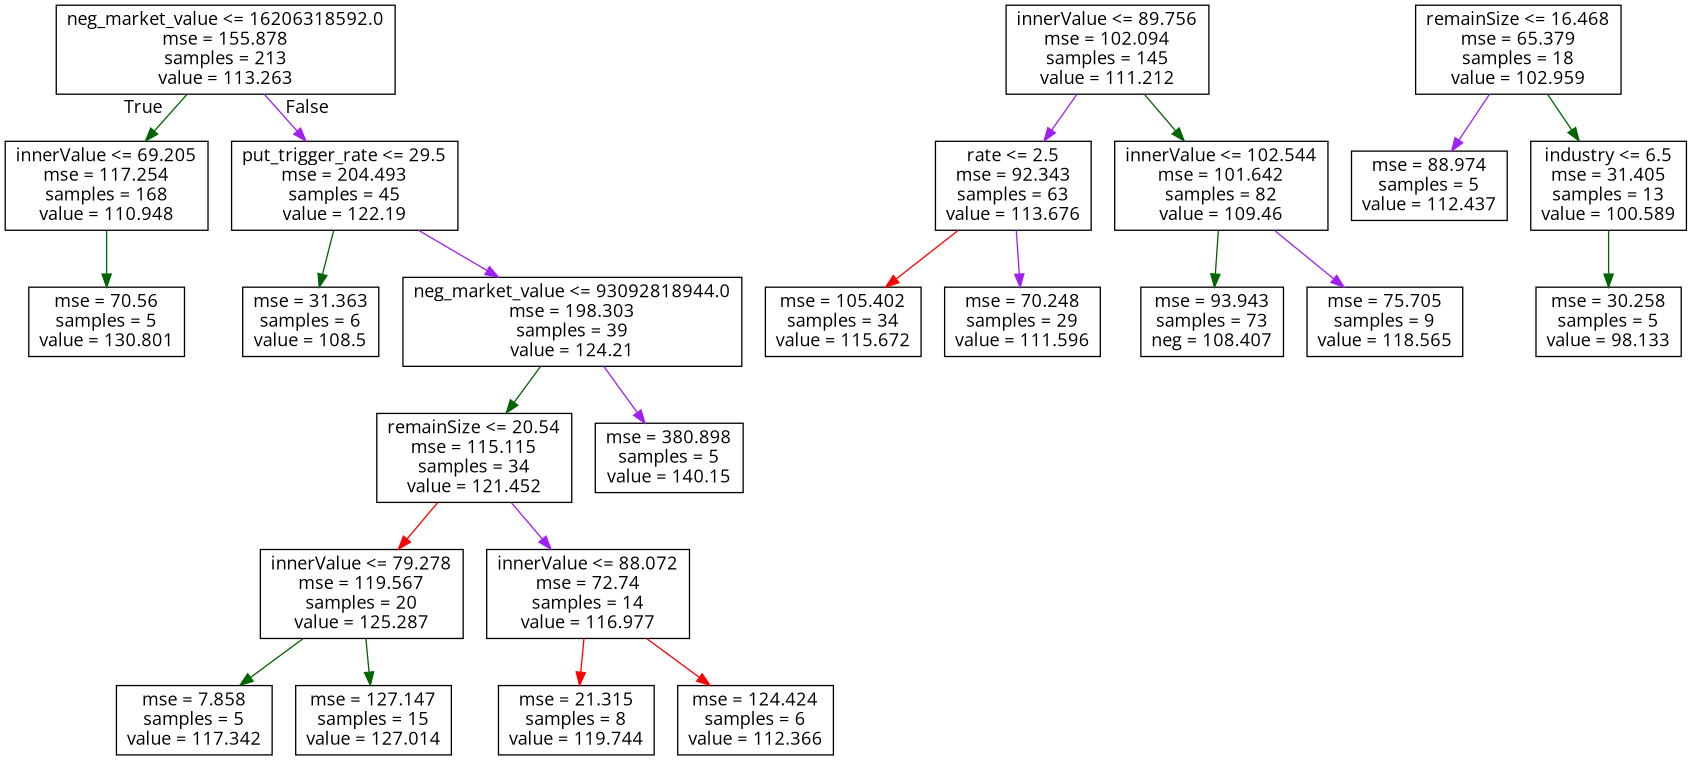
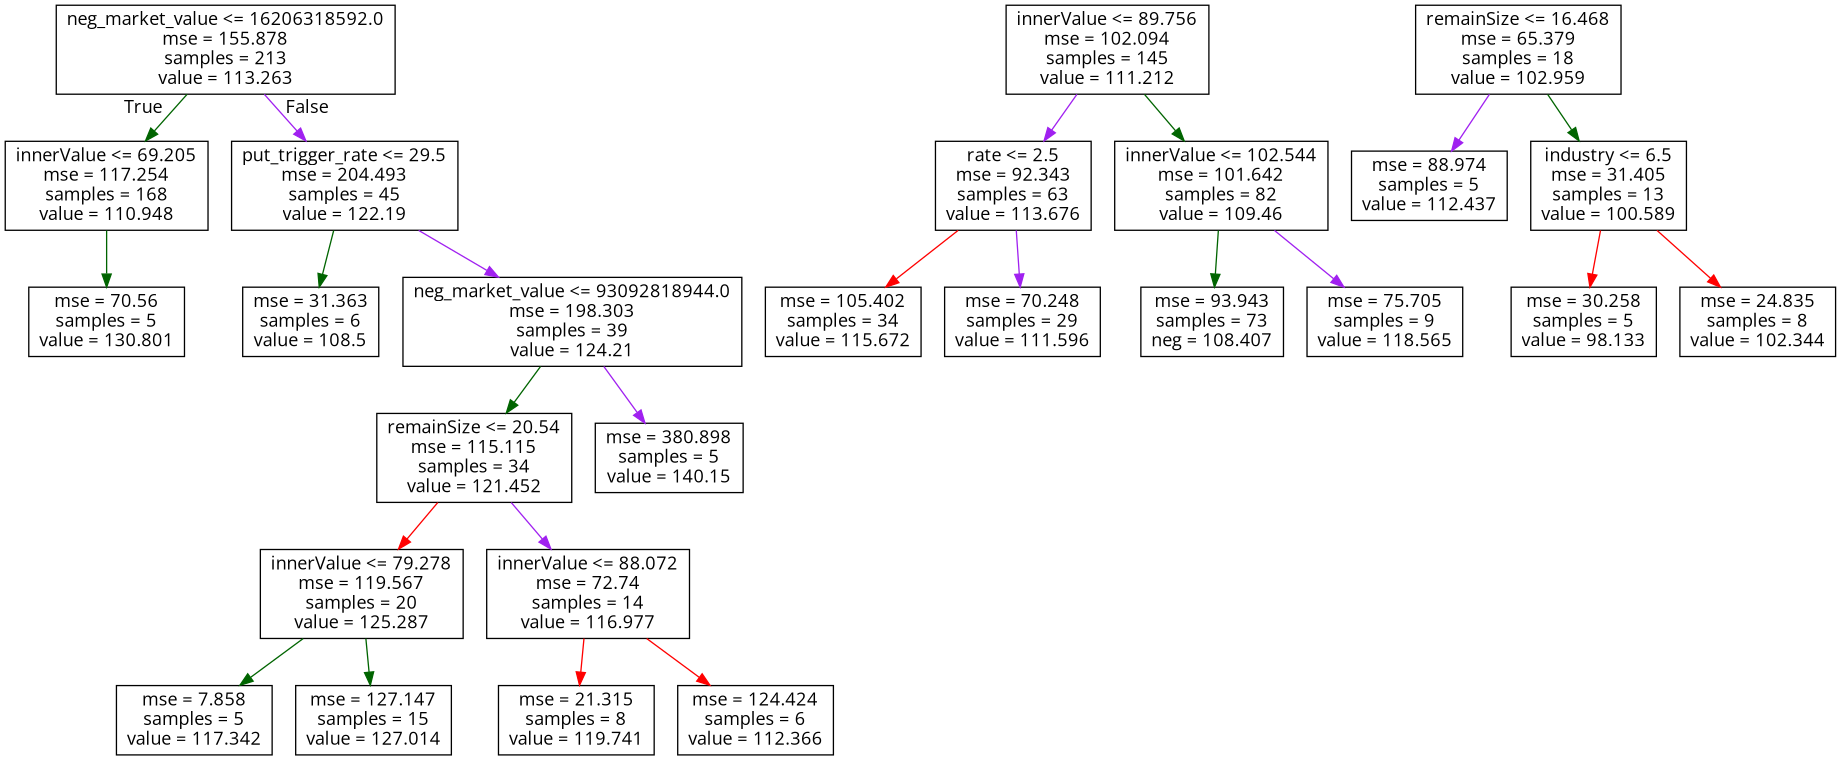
edge "industry <= 6.5 mse = 31.405 samples = 13 value = 100.589" -> "mse = 30.258 samples = 5 value = 98.133": color darkgreen -> red
node "mse = 24.835 samples = 8 value = 102.344": added
node "mse = 21.315 samples = 8 value = 119.744": label "mse = 21.315 samples = 8 value = 119.744" -> "mse = 21.315 samples = 8 value = 119.741"
